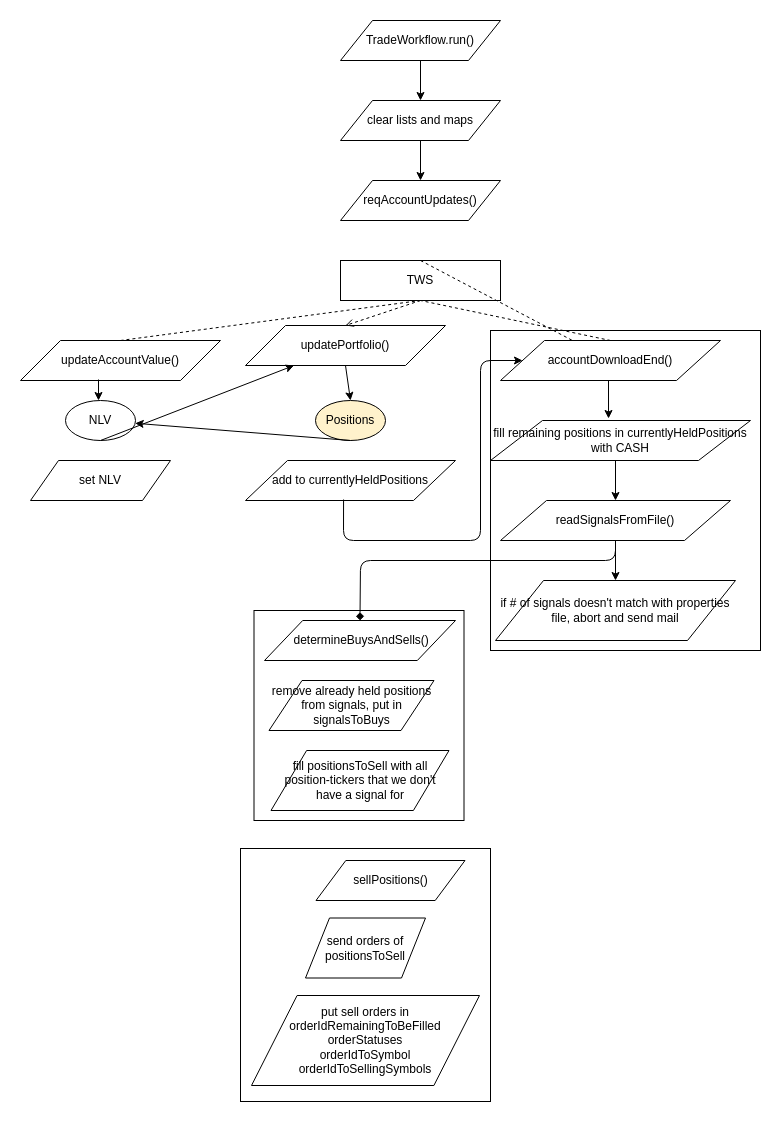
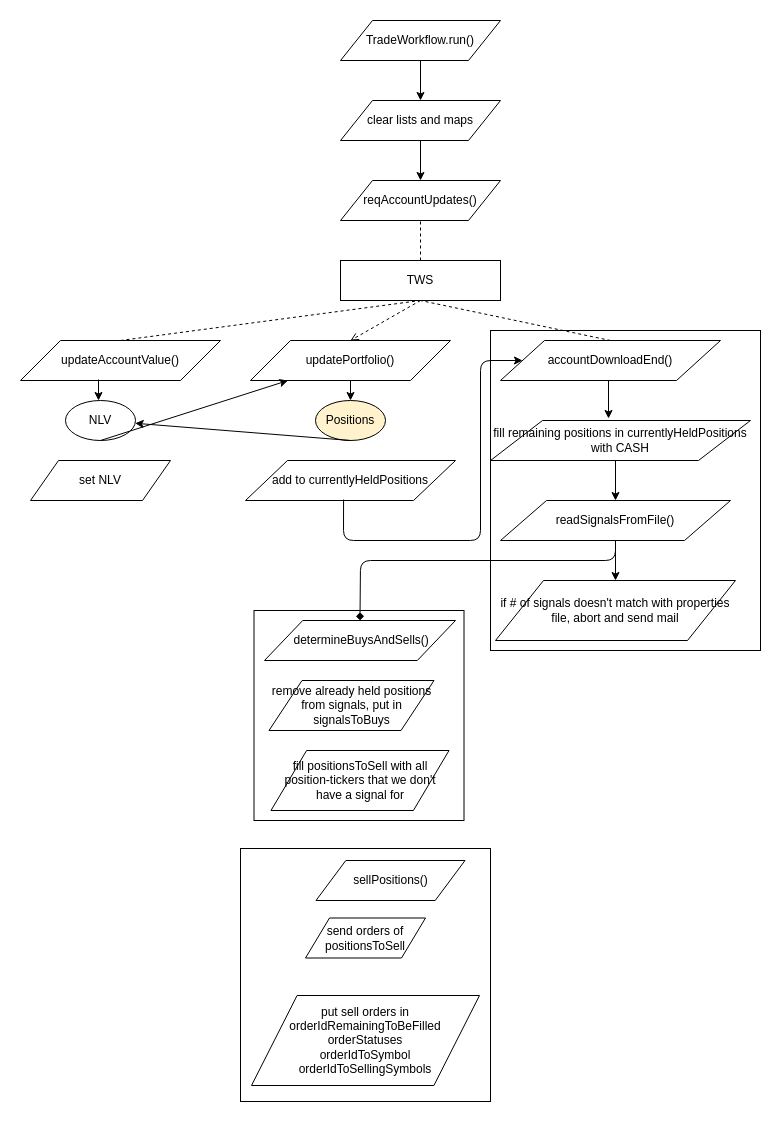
edge "TWS" -- "accountDownloadEnd()": now "TWS" -- "reqAccountUpdates()"
node "updatePortfolio()": moved (346, 346) -> (351, 361)
node "send orders of positionsToSell": size 120x60 -> 120x40
